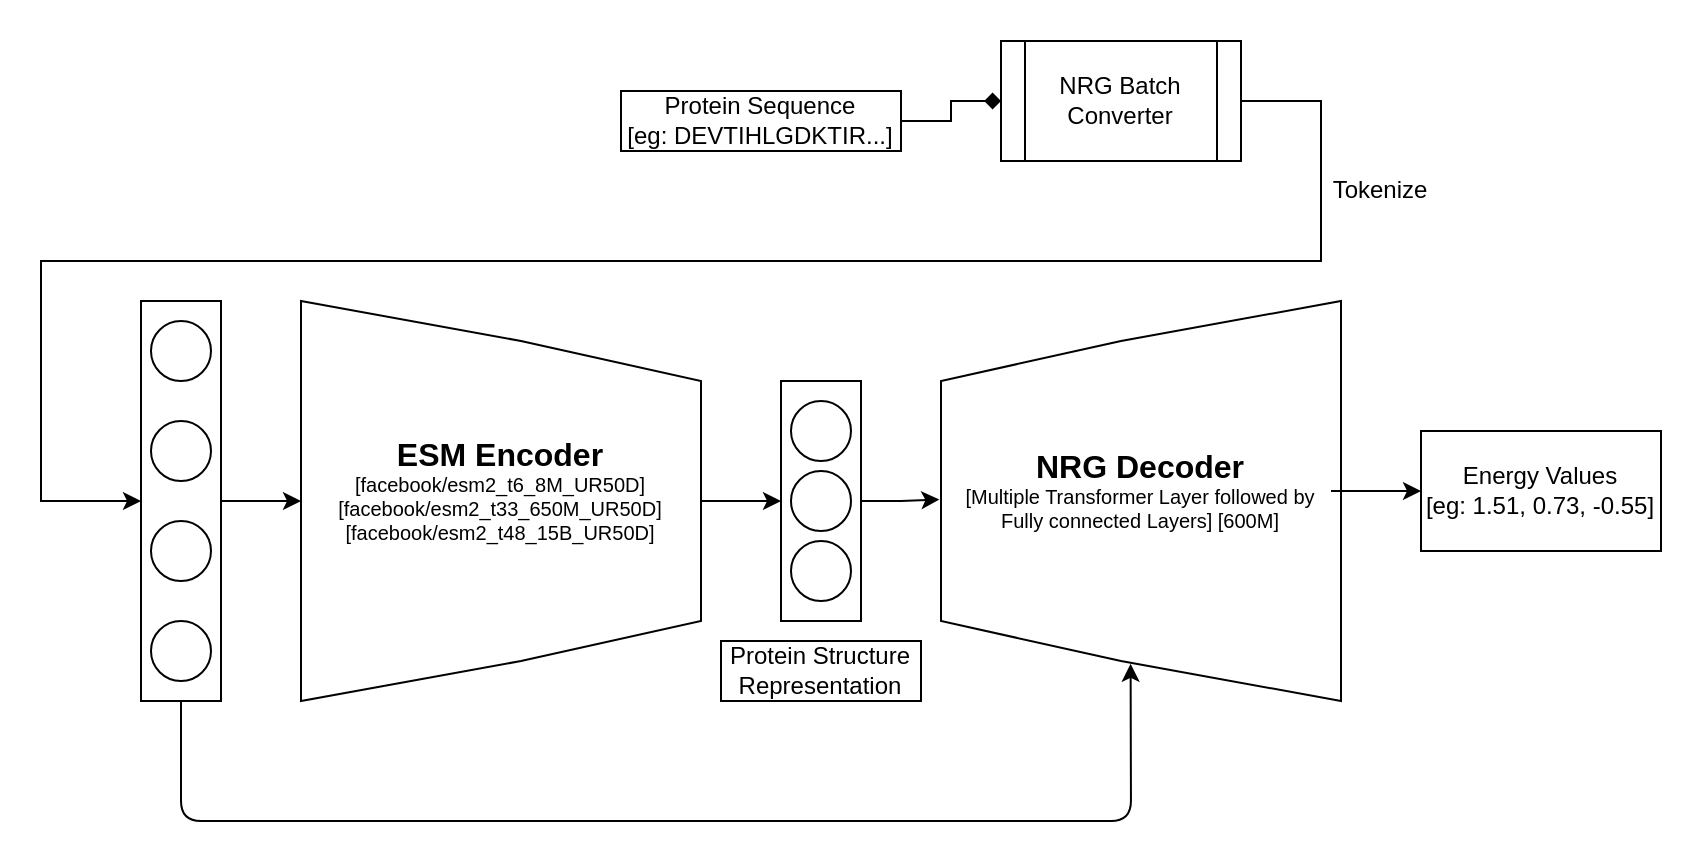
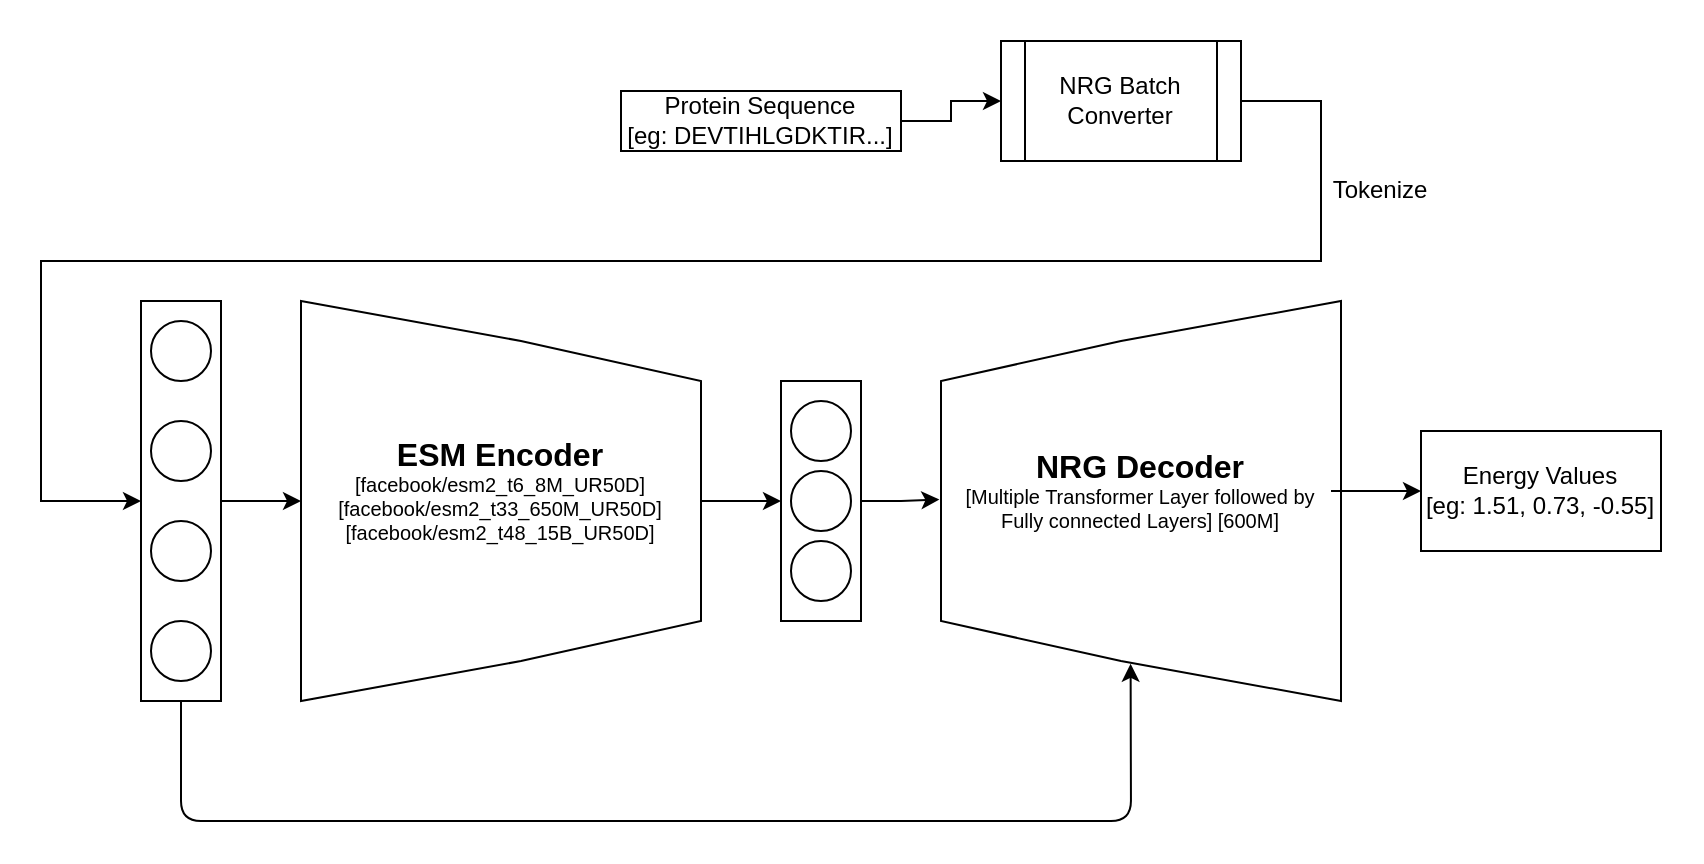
edge "Protein Sequence [eg: DEVTIHLGDKTIR...]" -> "NRG Batch Converter": arrowhead diamond -> classic
node "Protein Structure Representation": removed
